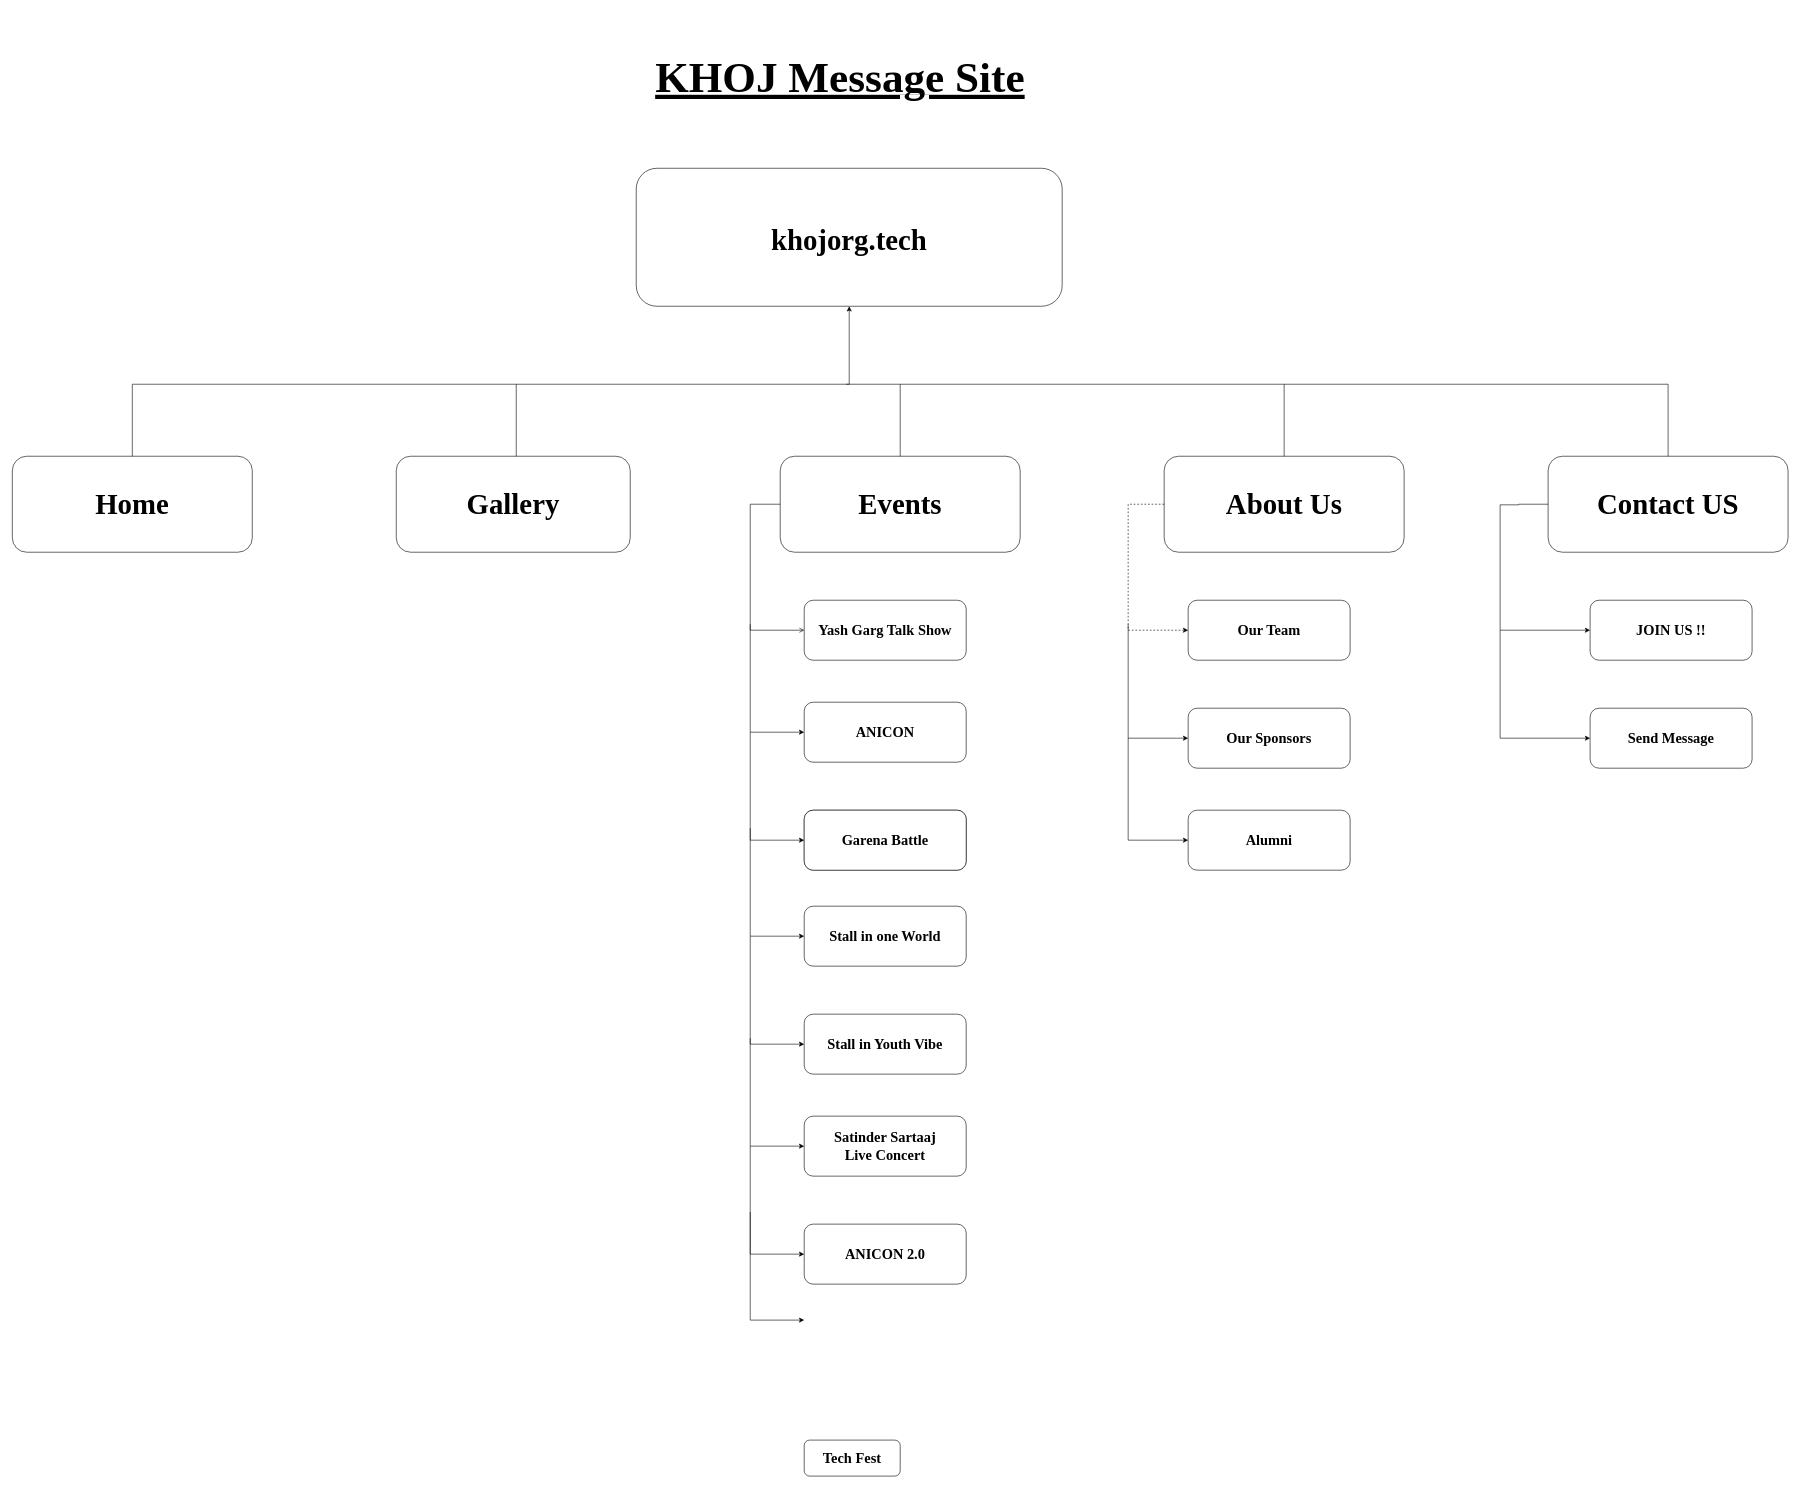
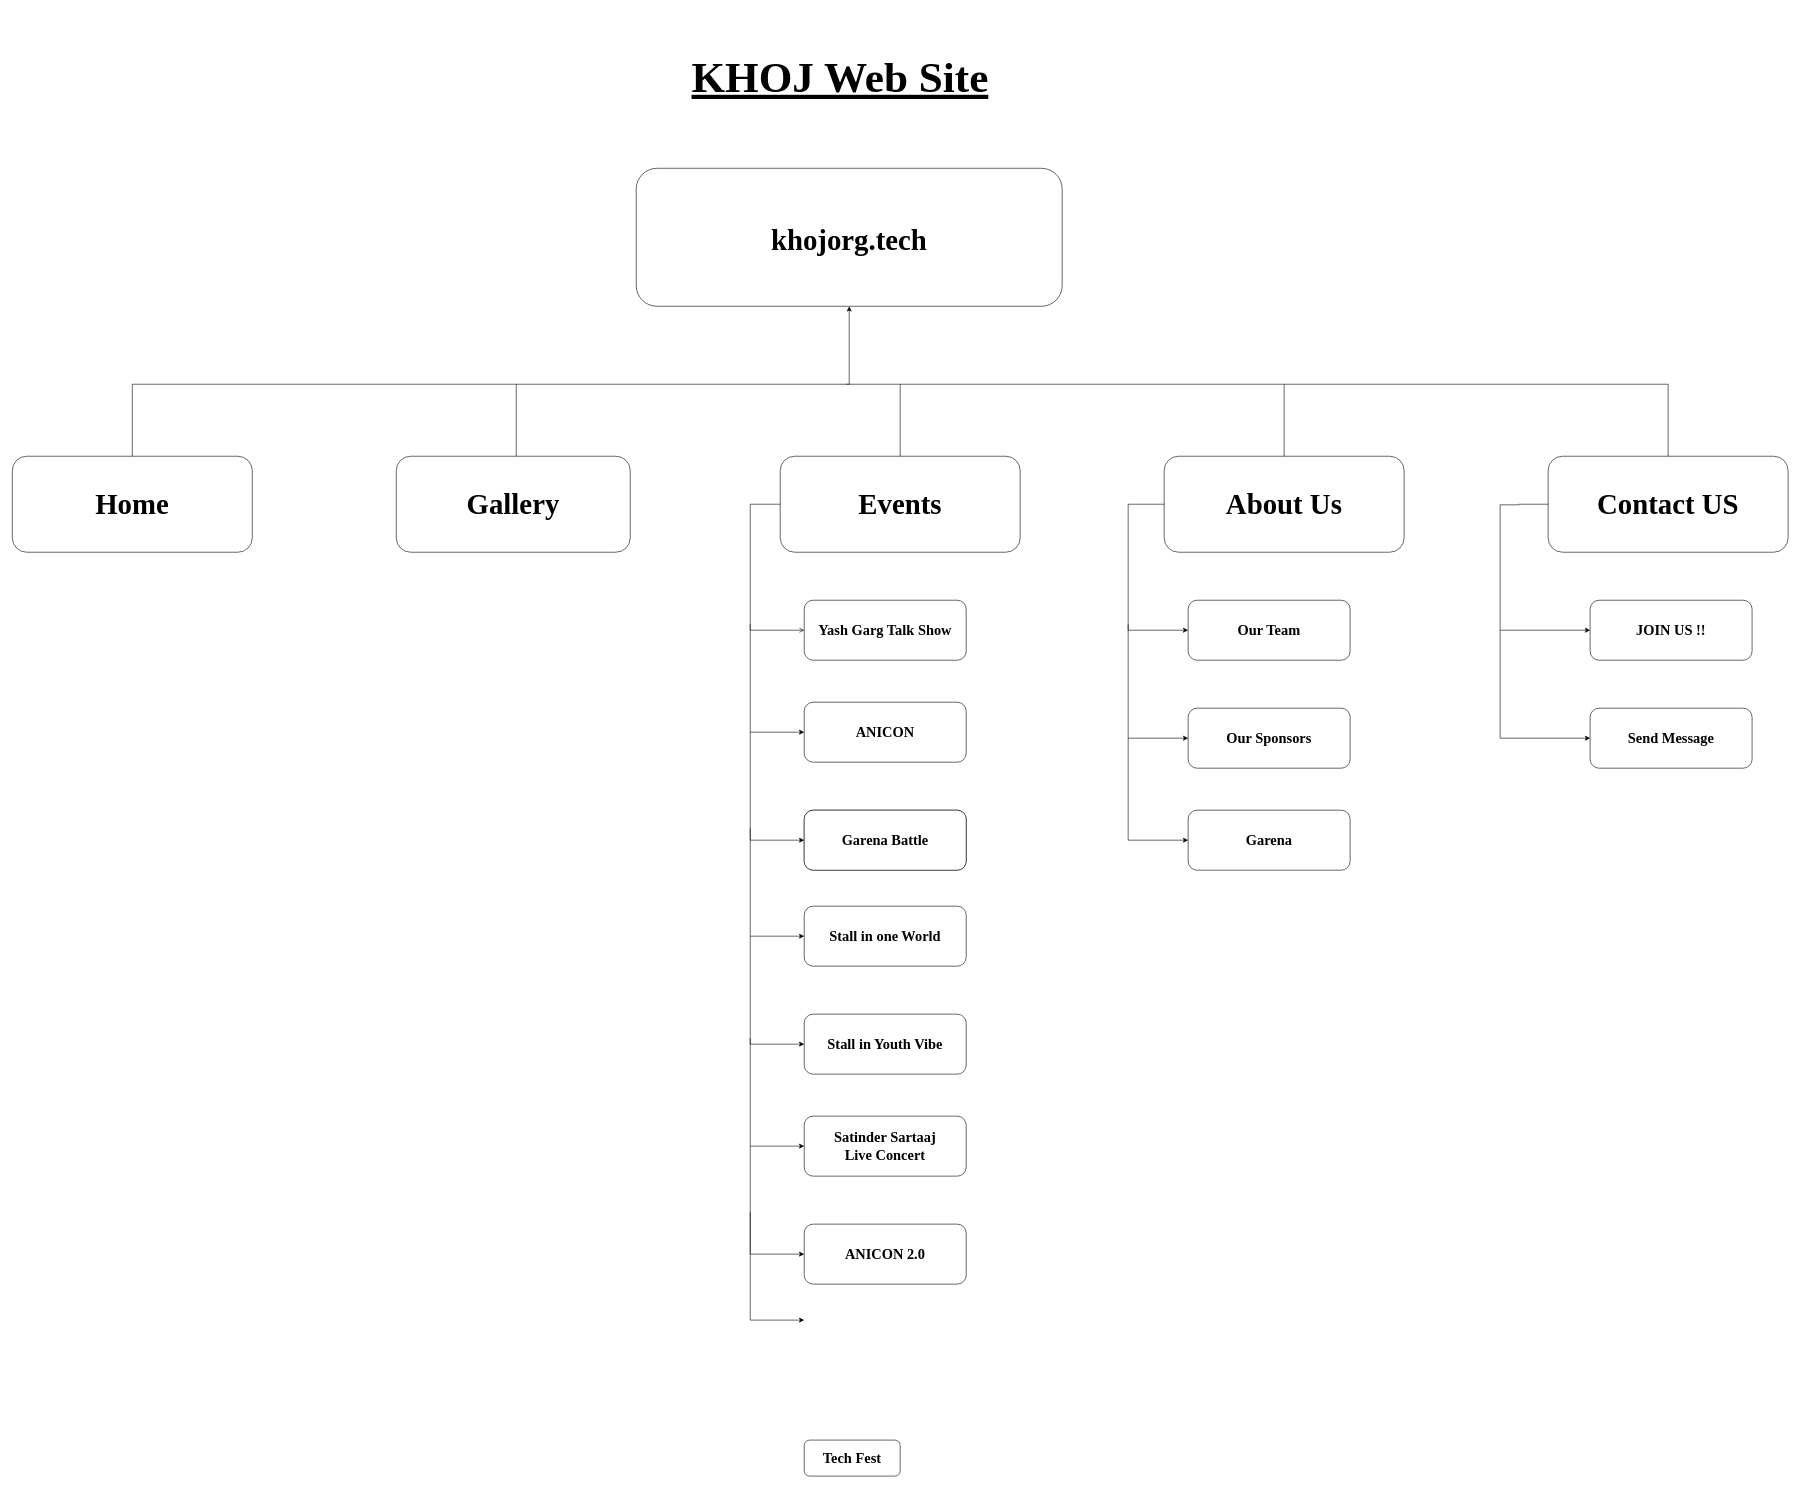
node "KHOJ Message Site": label "KHOJ Message Site" -> "KHOJ Web Site"
edge "About Us" -> "Our Team": style dashed -> solid
node "Alumni": label "Alumni" -> "Garena"
